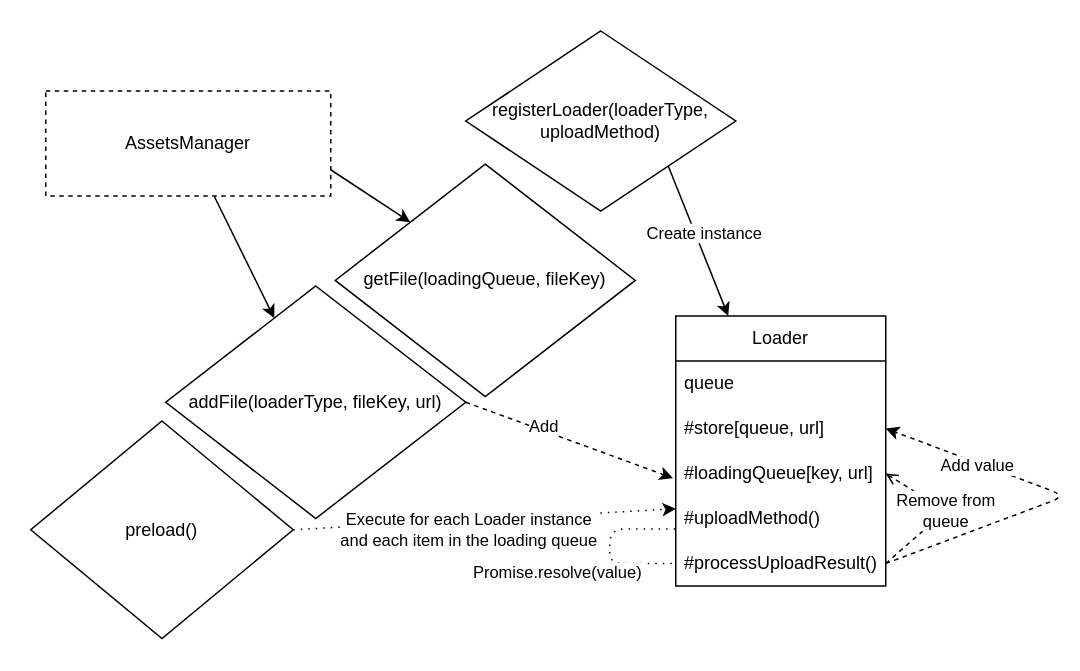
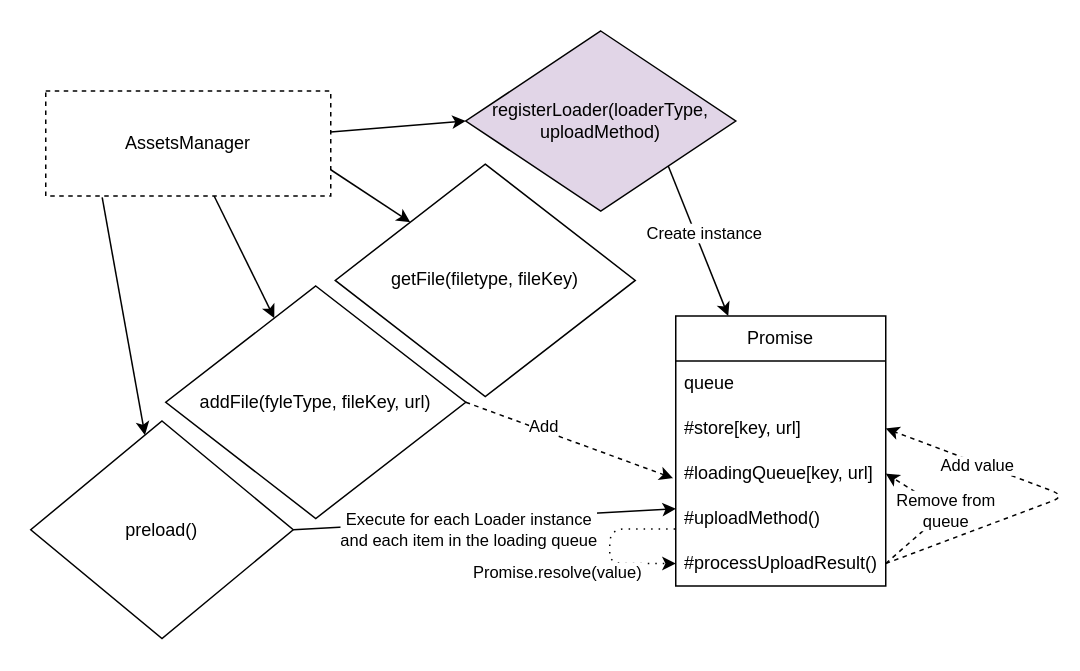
node "registerLoader(loaderType, uploadMethod)": fillcolor #ffffff -> #e1d5e7
edge "AssetsManager" -> "registerLoader(loaderType, uploadMethod)": added
node "getFile(loadingQueue, fileKey)": label "getFile(loadingQueue, fileKey)" -> "getFile(filetype, fileKey)"
edge "AssetsManager" -> "preload()": added
node "Loader": label "Loader" -> "Promise"
node "addFile(loaderType, fileKey, url)": label "addFile(loaderType, fileKey, url)" -> "addFile(fyleType, fileKey, url)"
node "#store[queue, url]": label "#store[queue, url]" -> "#store[key, url]"
edge "#processUploadResult()" -> "#loadingQueue[key, url]": arrowhead open -> classic
edge "preload()" -> "#uploadMethod()": style dashed -> solid
edge "#uploadMethod()" -- "#processUploadResult()": arrowhead none -> classic
